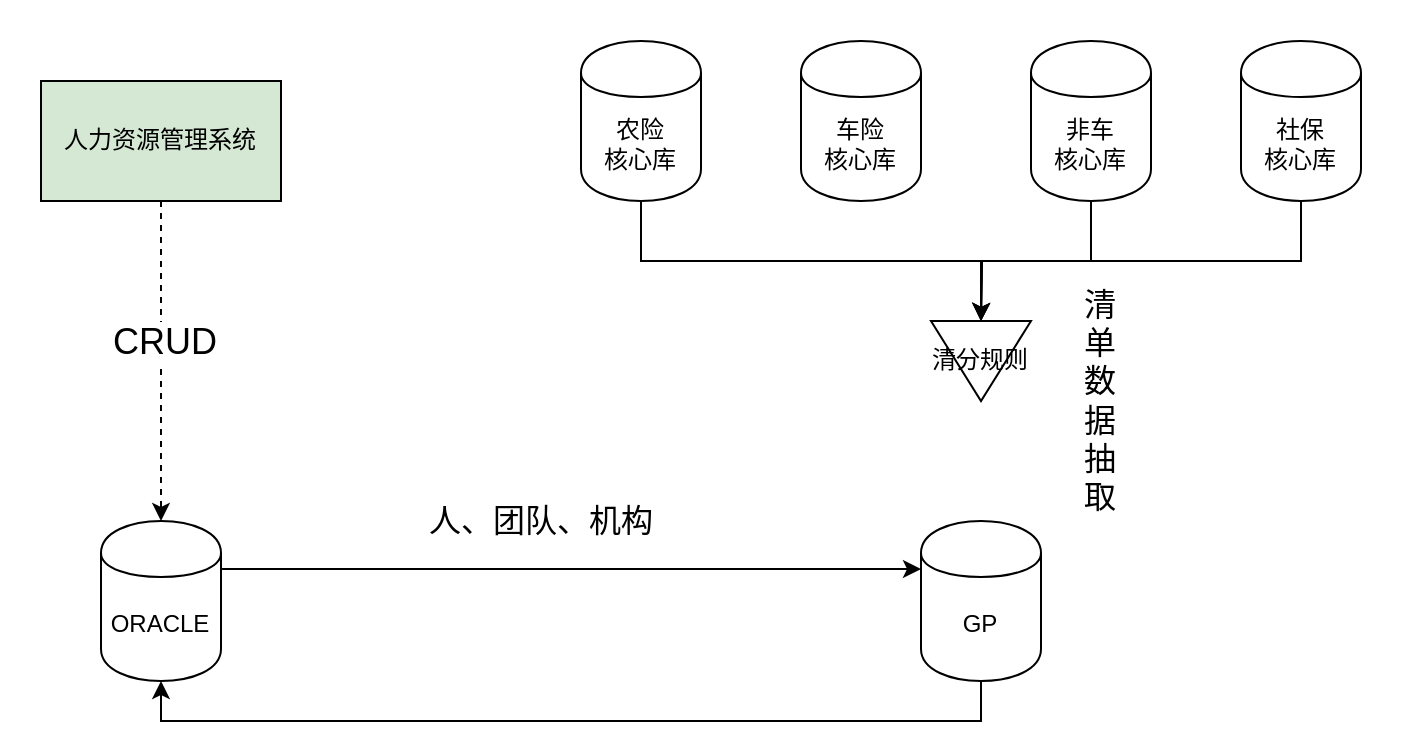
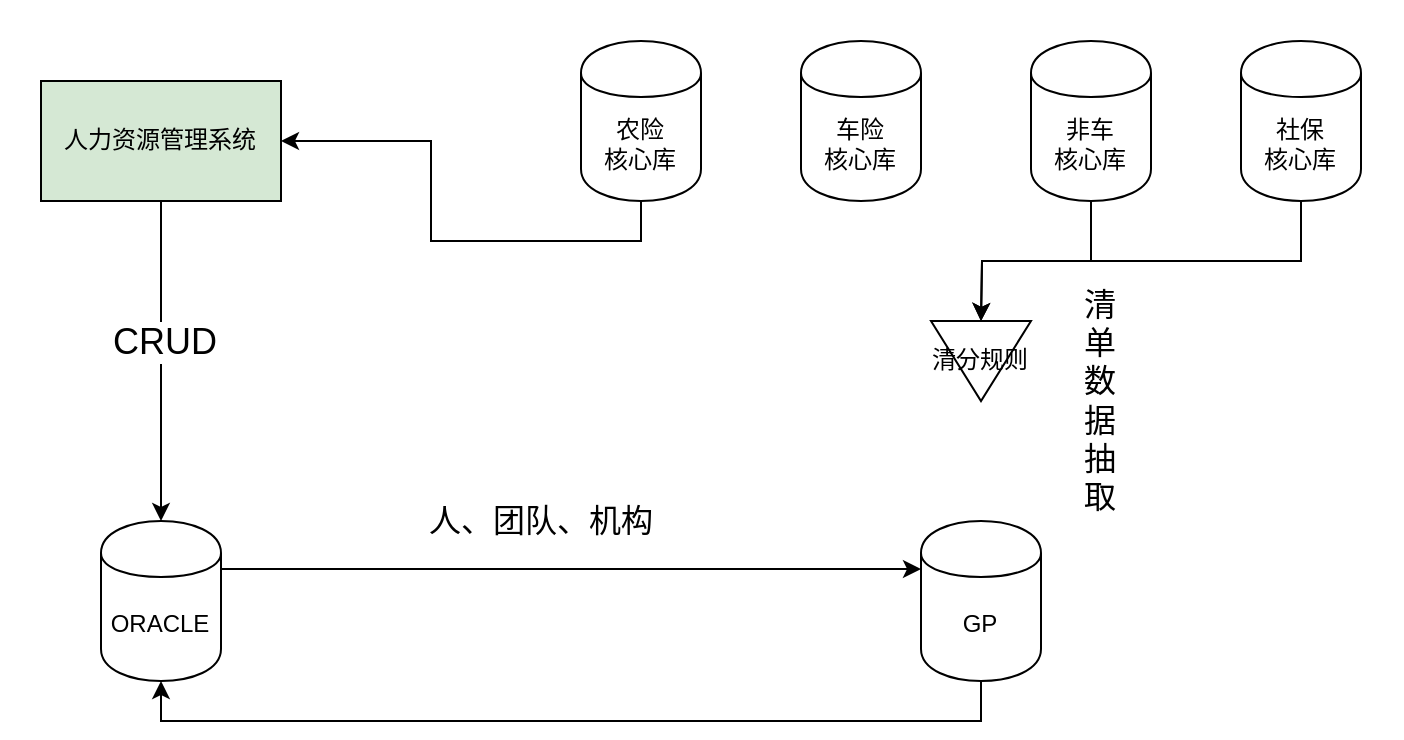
edge "农险 核心库" -> "清分规则": now "农险 核心库" -> "人力资源管理系统"
edge "人力资源管理系统" -> "ORACLE": style dashed -> solid
